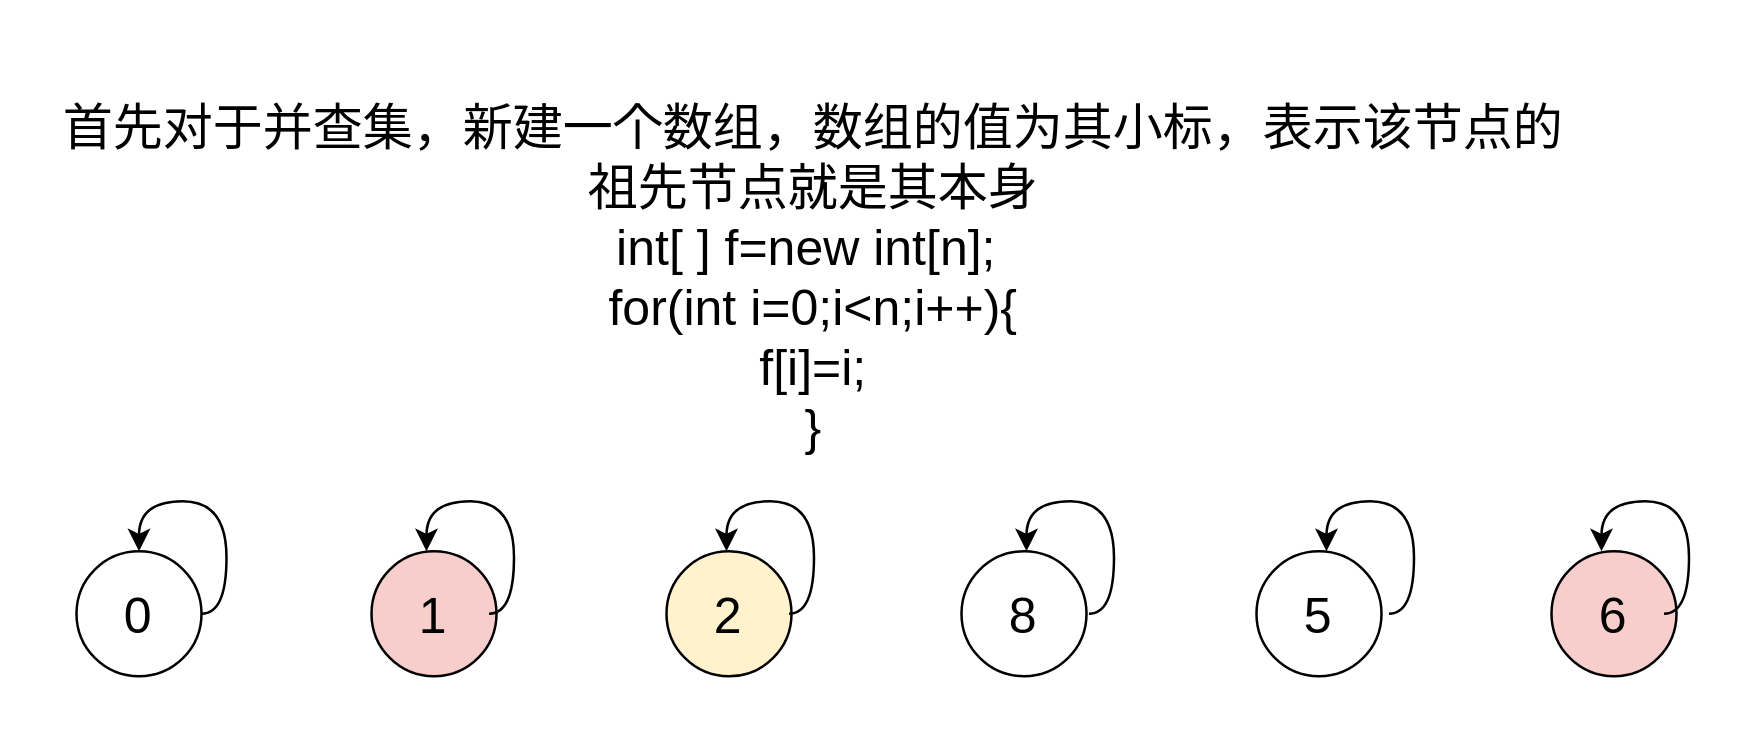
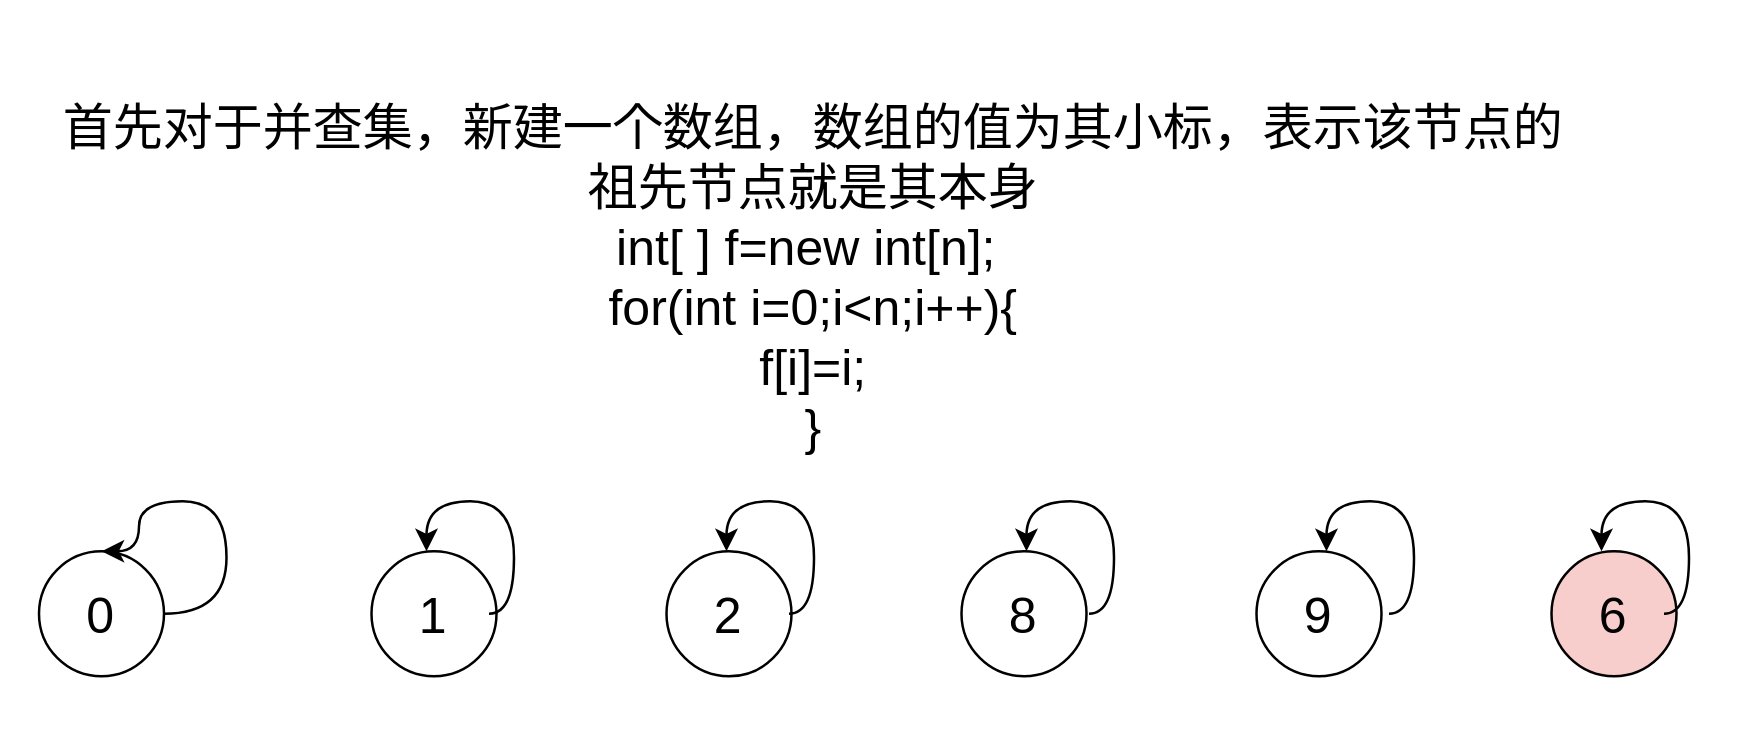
node "0": moved (139, 614) -> (101, 614)
node "1": fillcolor #f8cecc -> #ffffff
node "2": fillcolor #fff2cc -> #ffffff
node "5": label "5" -> "9"
